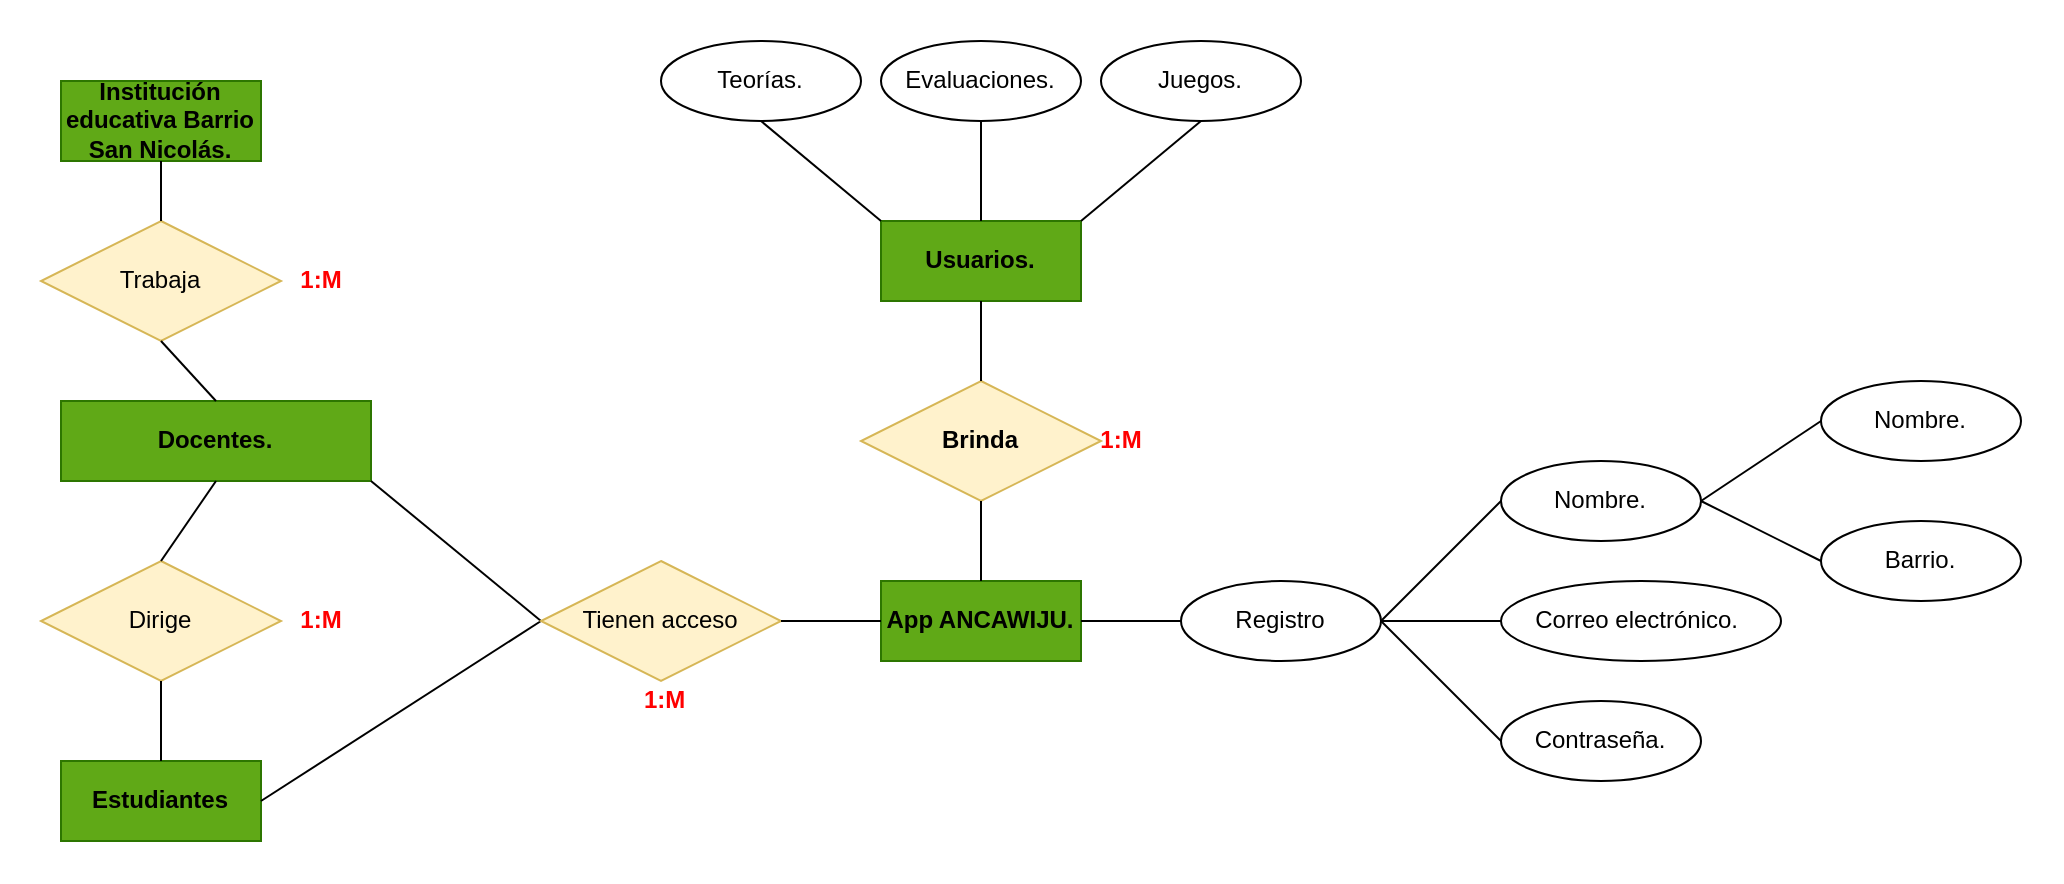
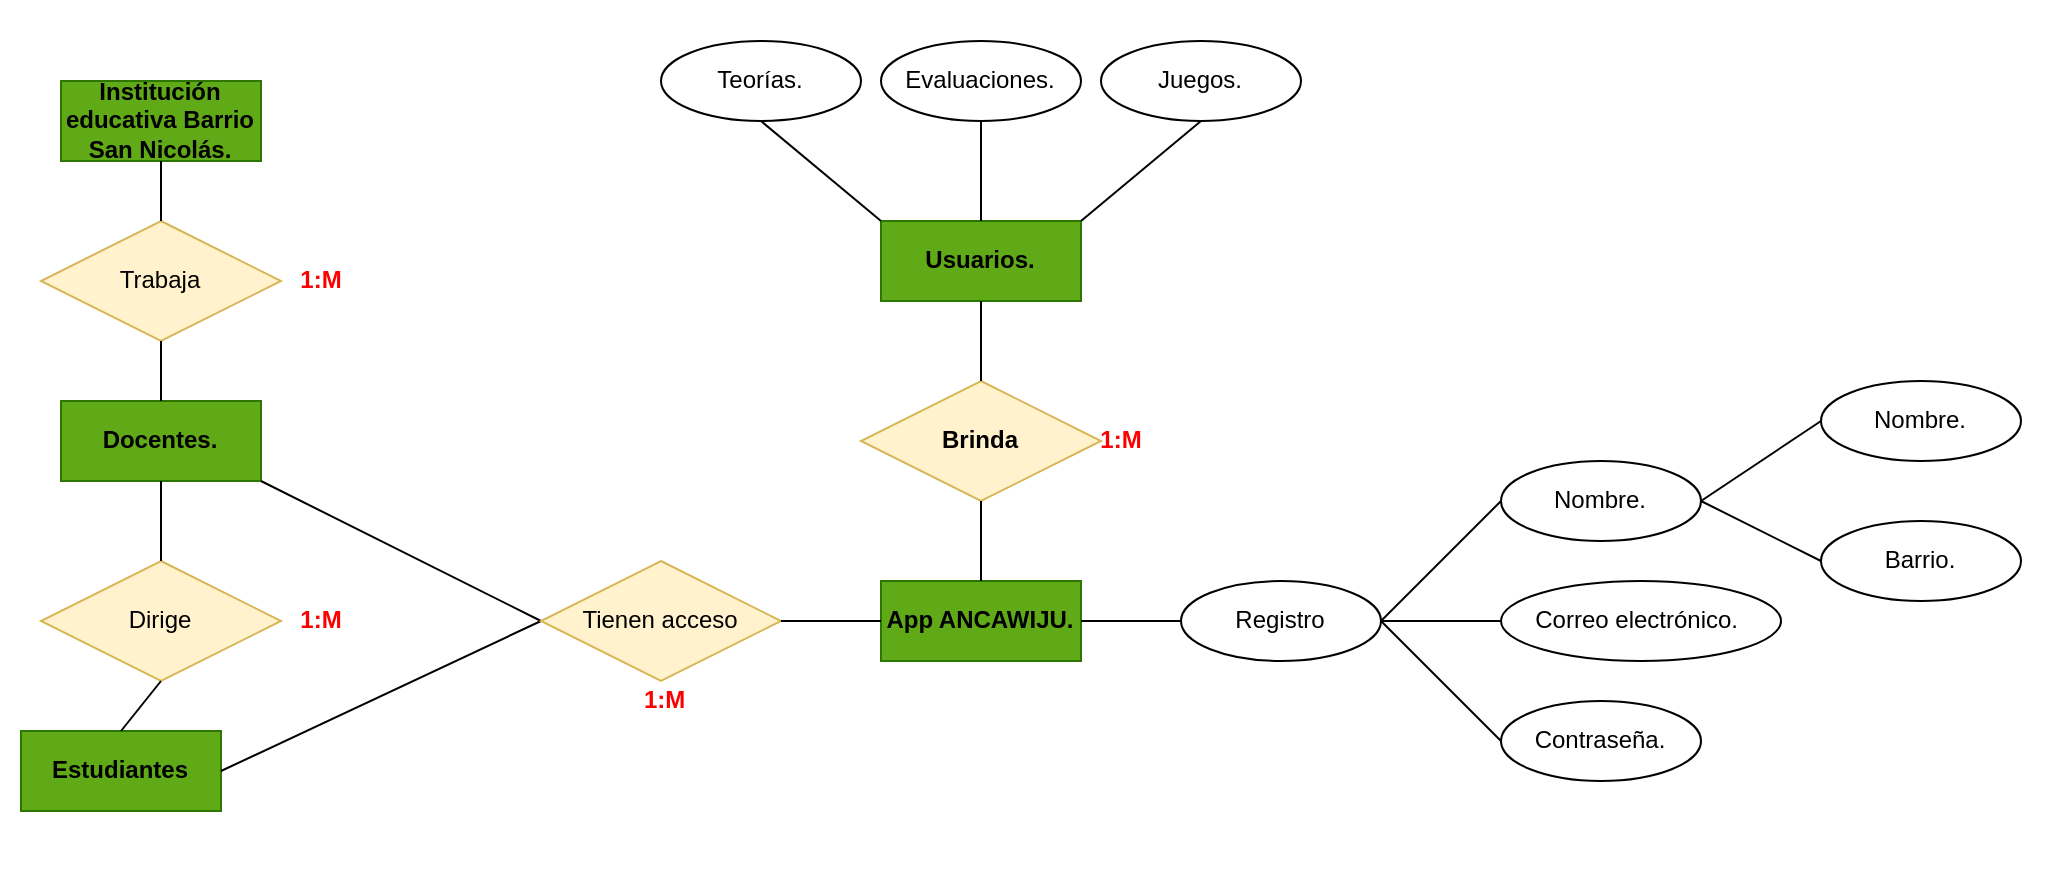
node "Docentes.": size 310x80 -> 200x80
node "Estudiantes": moved (161, 801) -> (121, 771)
